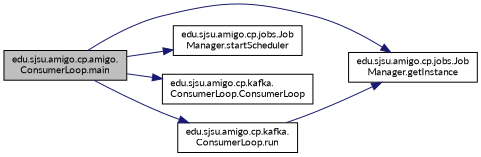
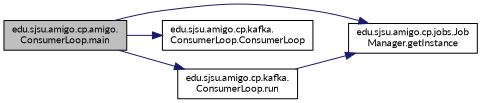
node "edu.sjsu.amigo.cp.jobs.Job Manager.startScheduler": removed
